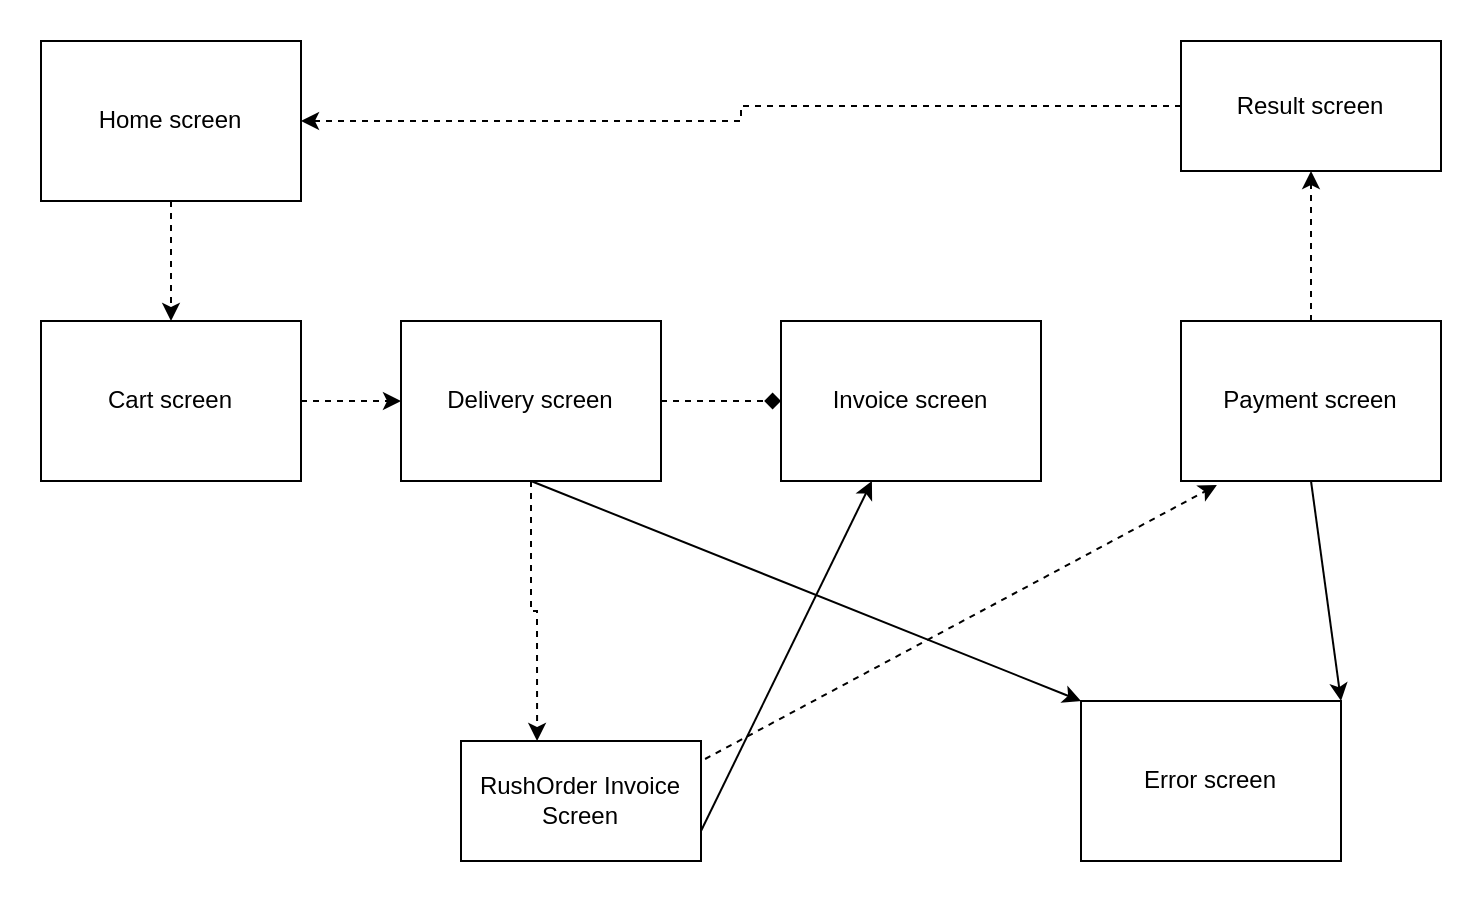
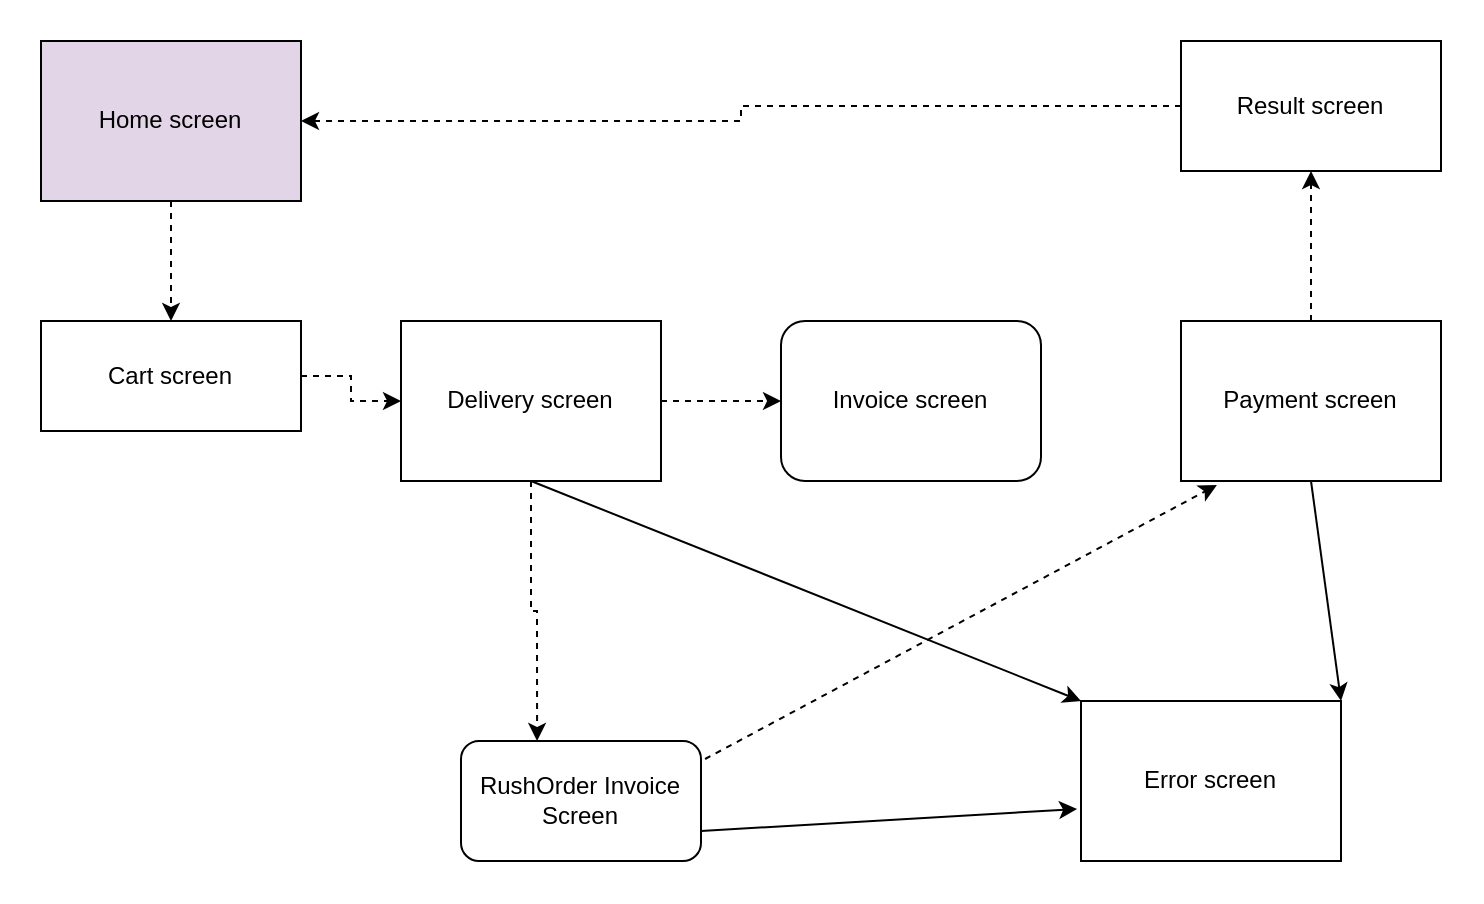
node "Home screen": fillcolor #ffffff -> #e1d5e7
node "Cart screen": size 260x160 -> 260x110
edge "Delivery screen" -> "Invoice screen": arrowhead diamond -> classic
node "Invoice screen": shape rectangle -> rounded rectangle
edge "RushOrder Invoice Screen" -> "Invoice screen": now "RushOrder Invoice Screen" -> "Error screen"
node "RushOrder Invoice Screen": shape rectangle -> rounded rectangle
